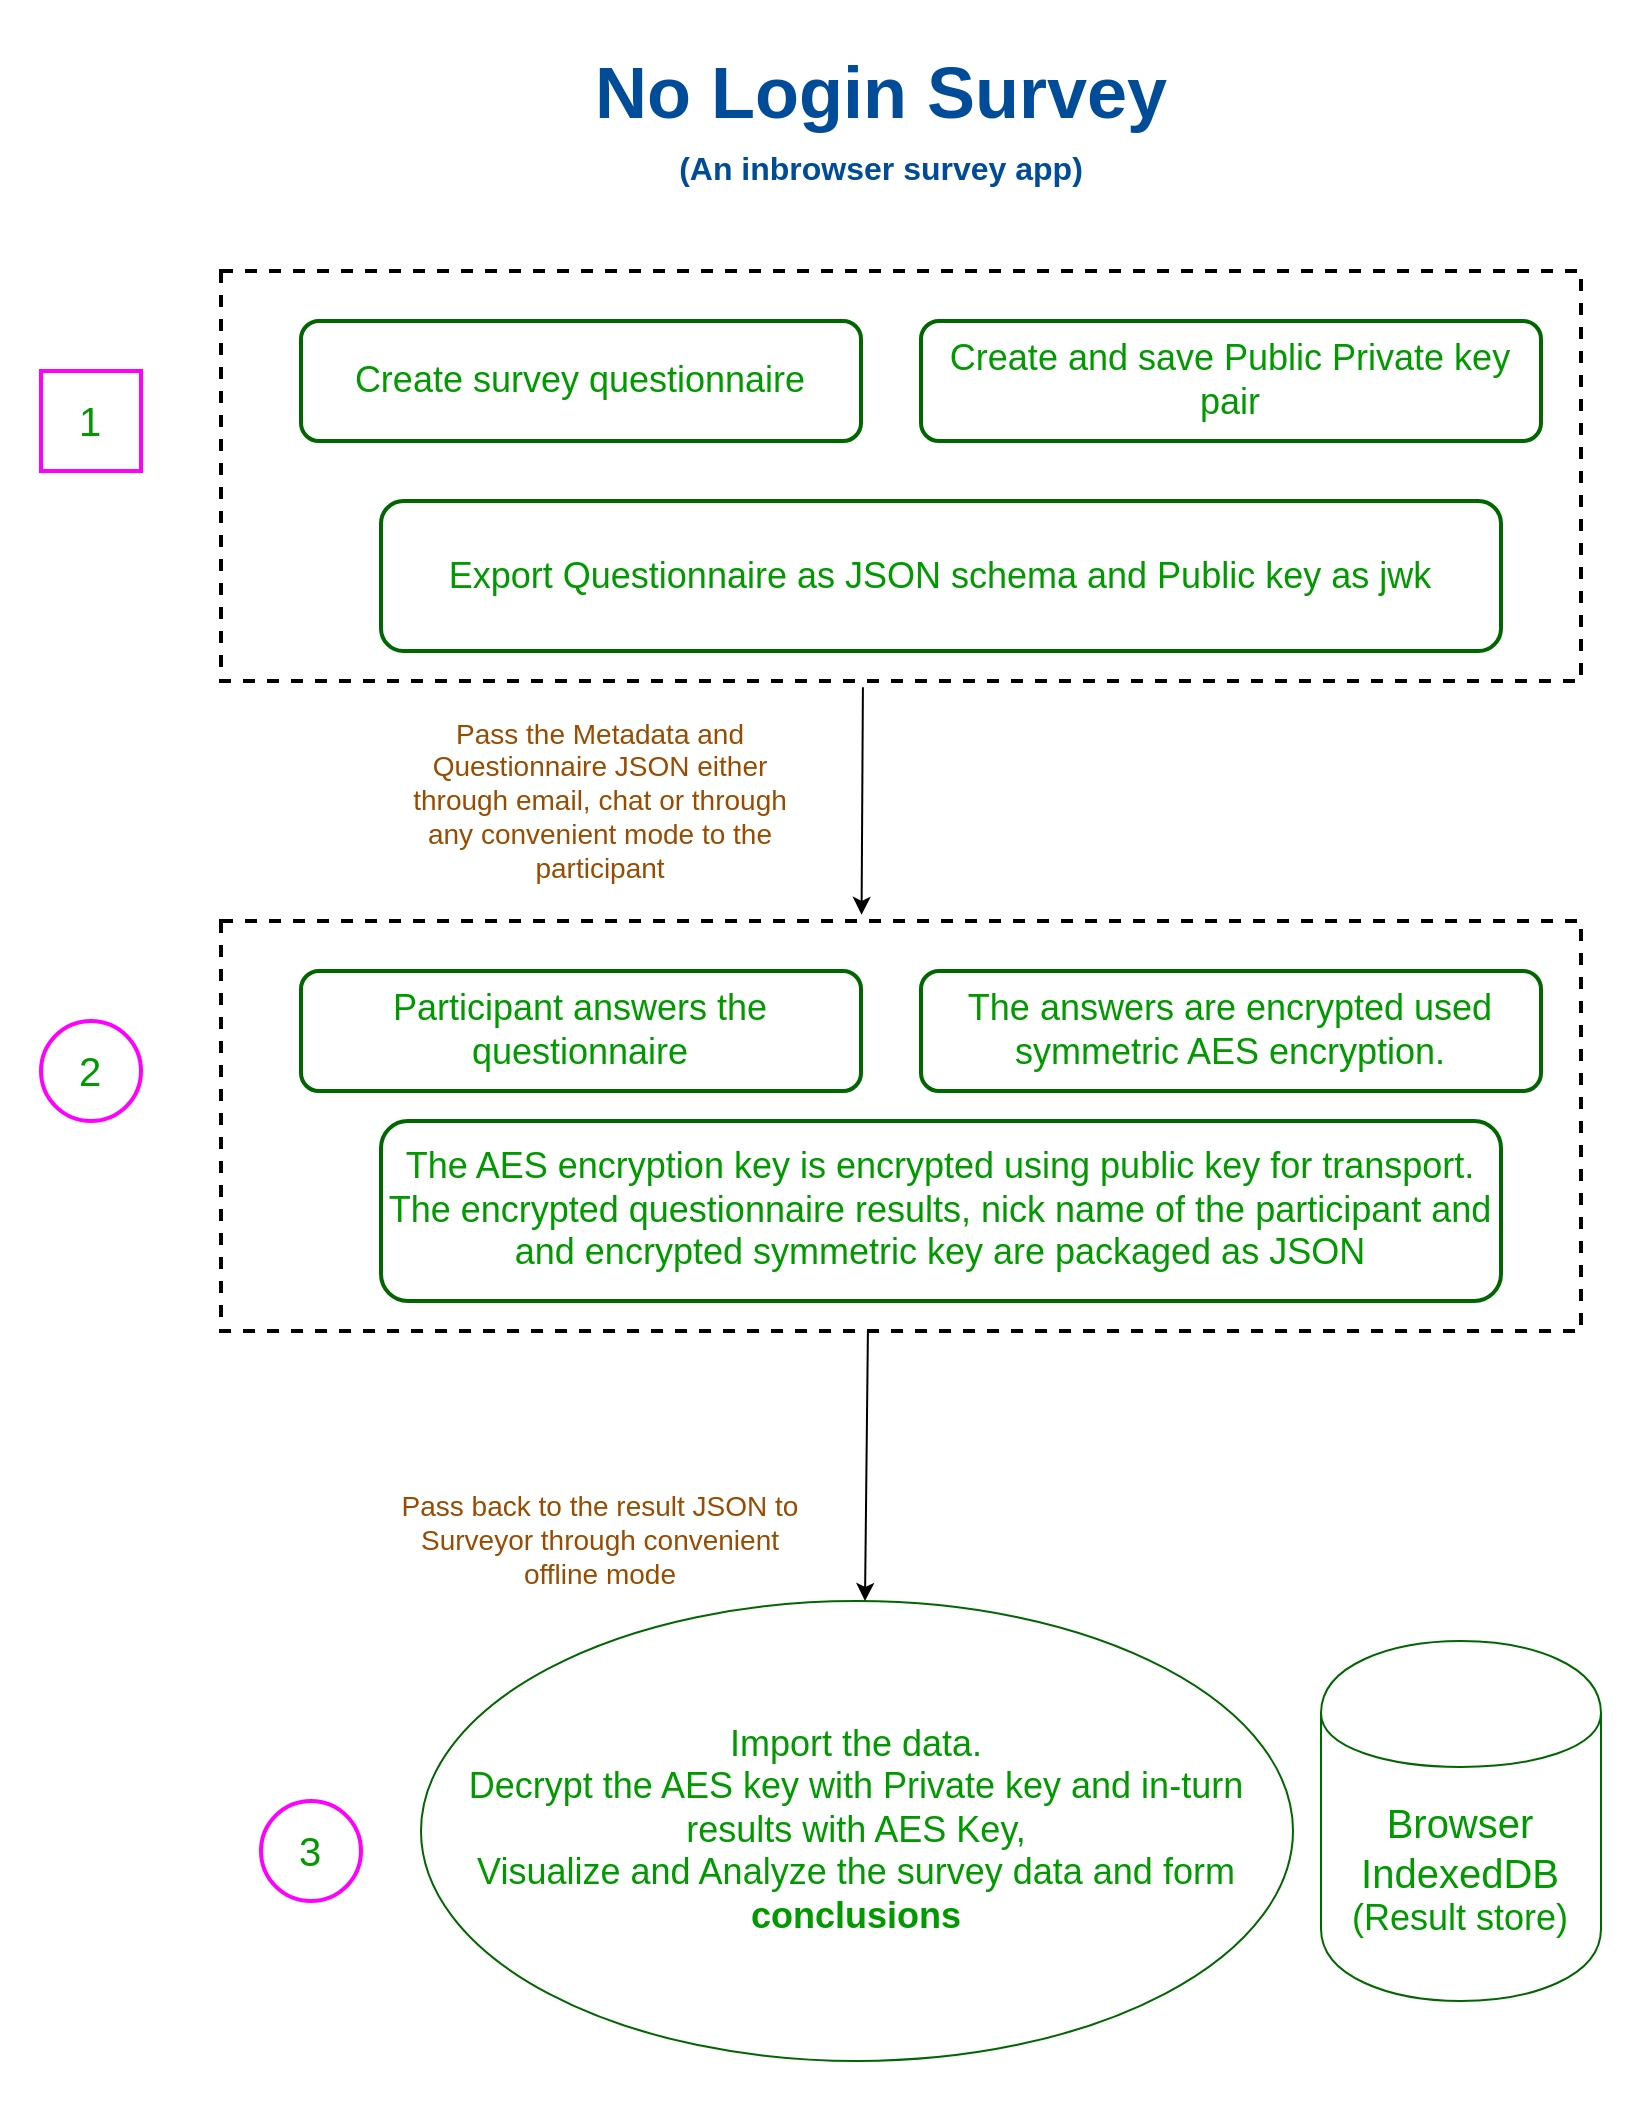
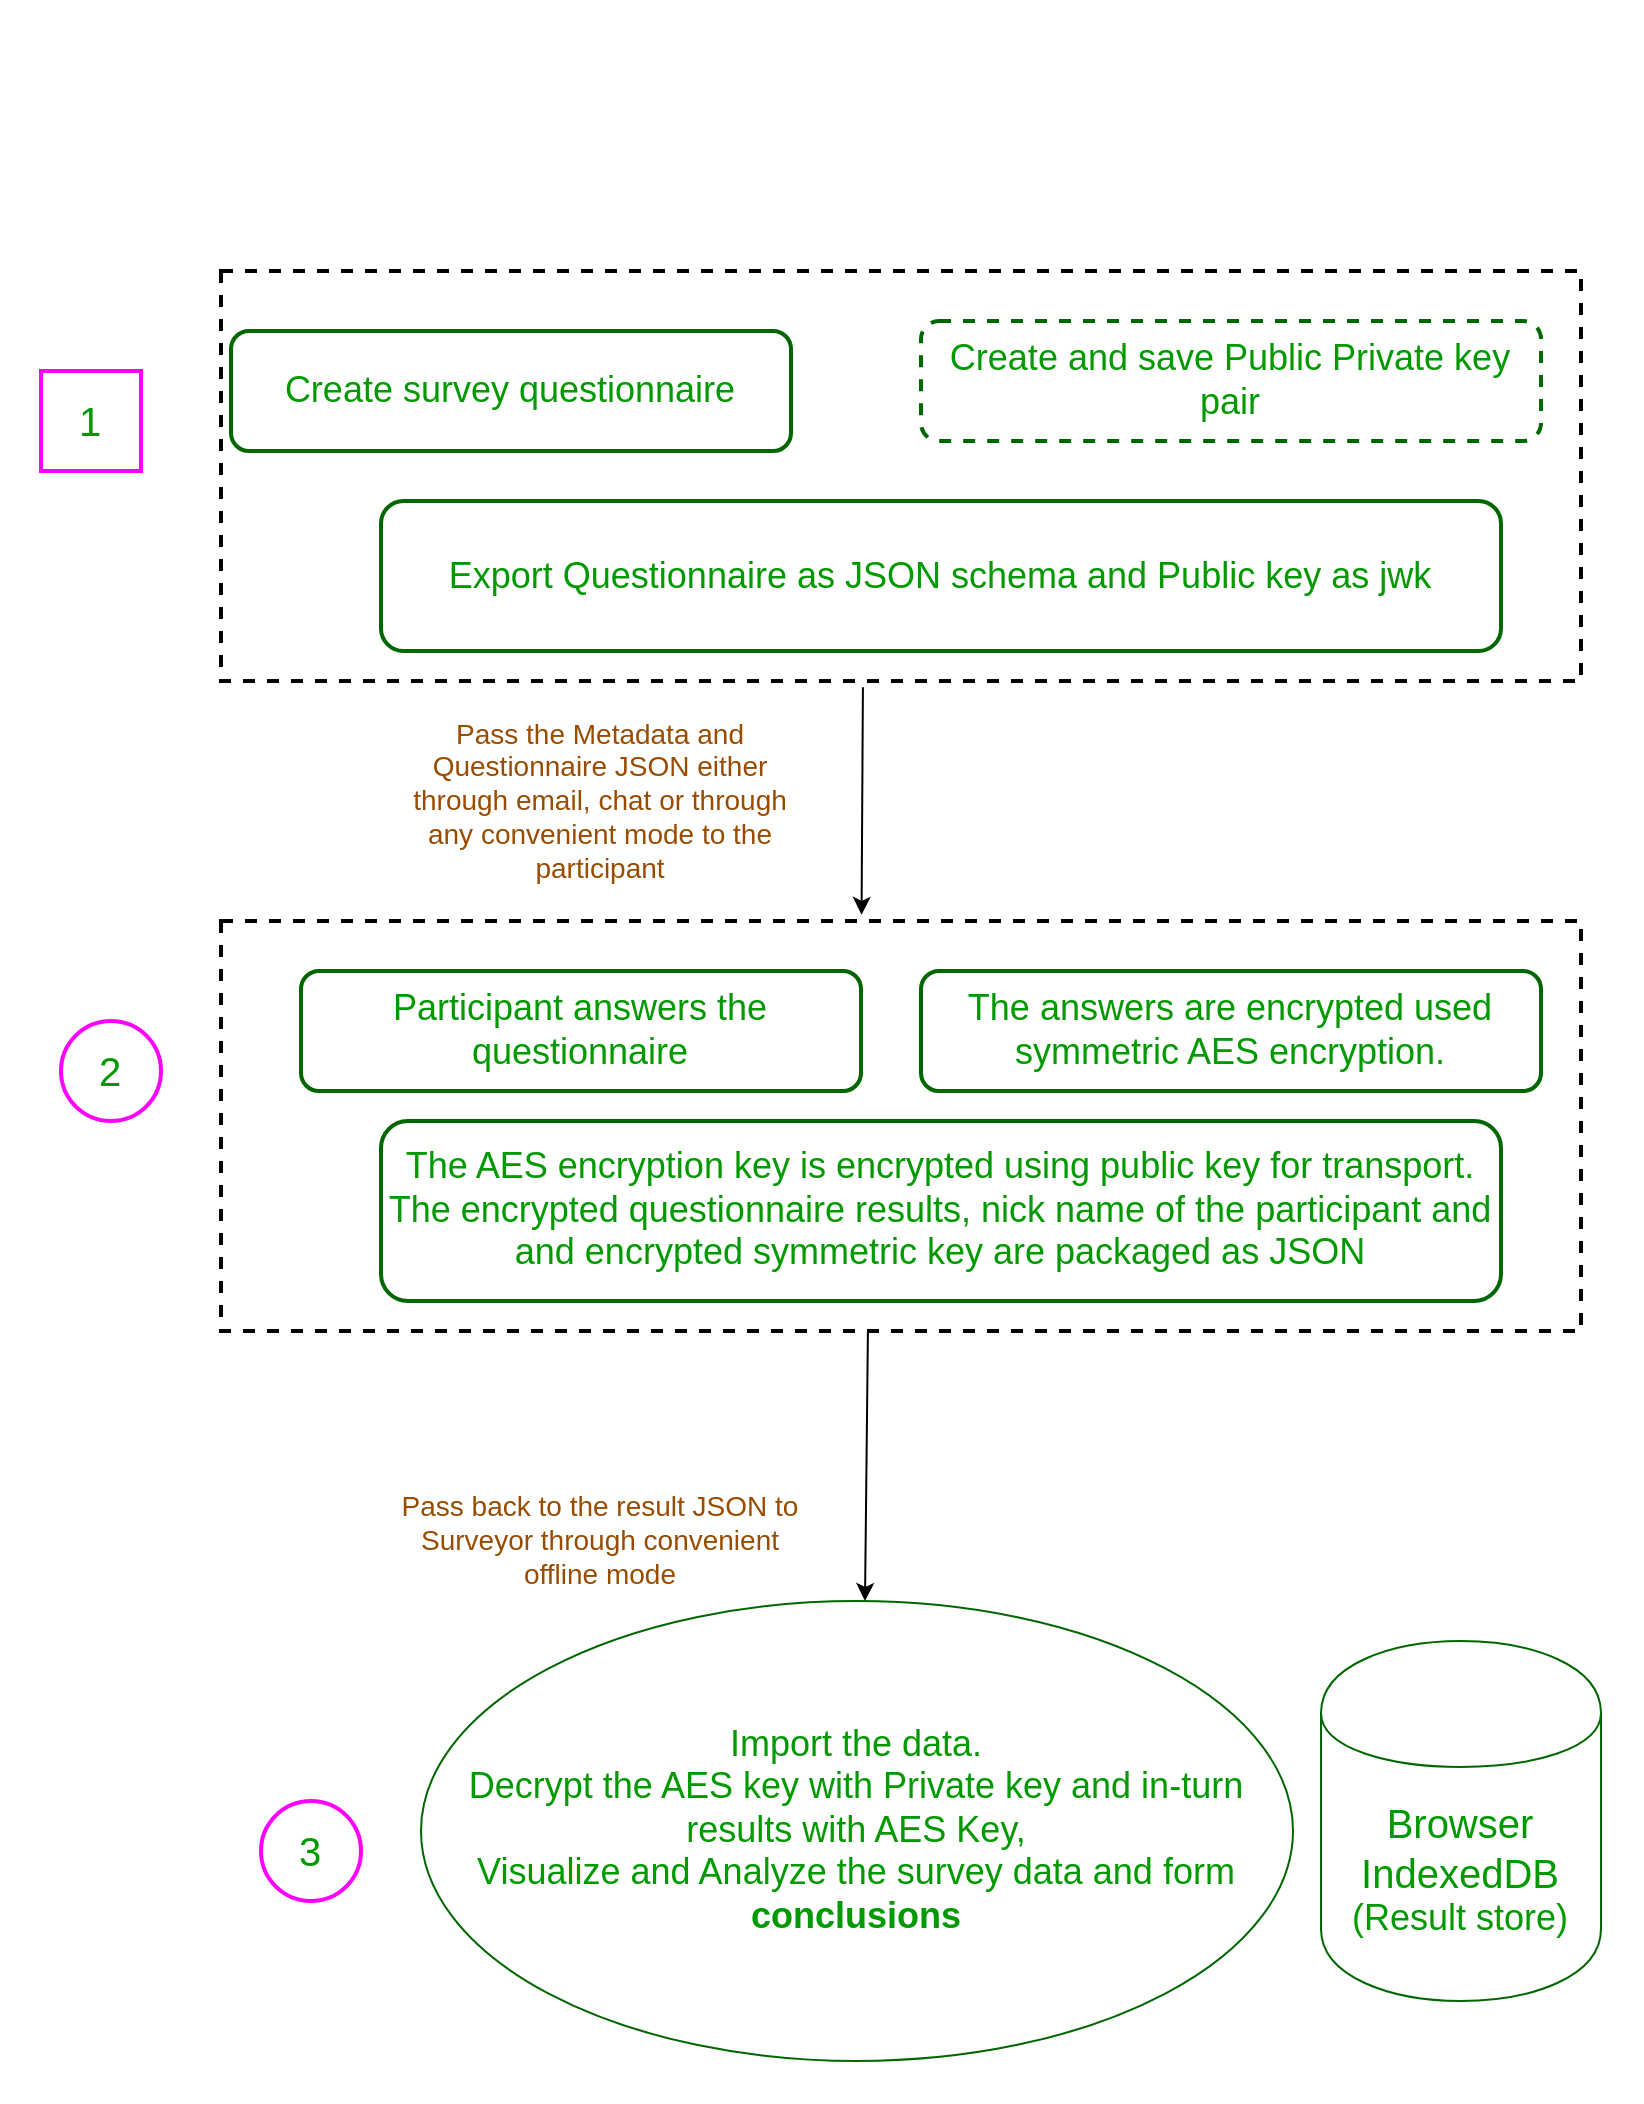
node "No Login Survey (An inbrowser survey app)": removed
node "Create survey questionnaire": moved (581, 381) -> (511, 391)
node "Create and save Public Private key pair": style solid -> dashed
node "2": moved (91, 1071) -> (111, 1071)
